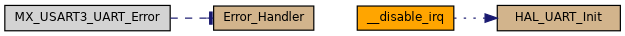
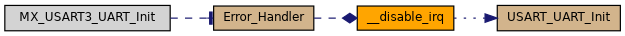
node "MX_USART3_UART_Error": label "MX_USART3_UART_Error" -> "MX_USART3_UART_Init"
edge "Error_Handler" -> "__disable_irq": added
node "HAL_UART_Init": label "HAL_UART_Init" -> "USART_UART_Init"
